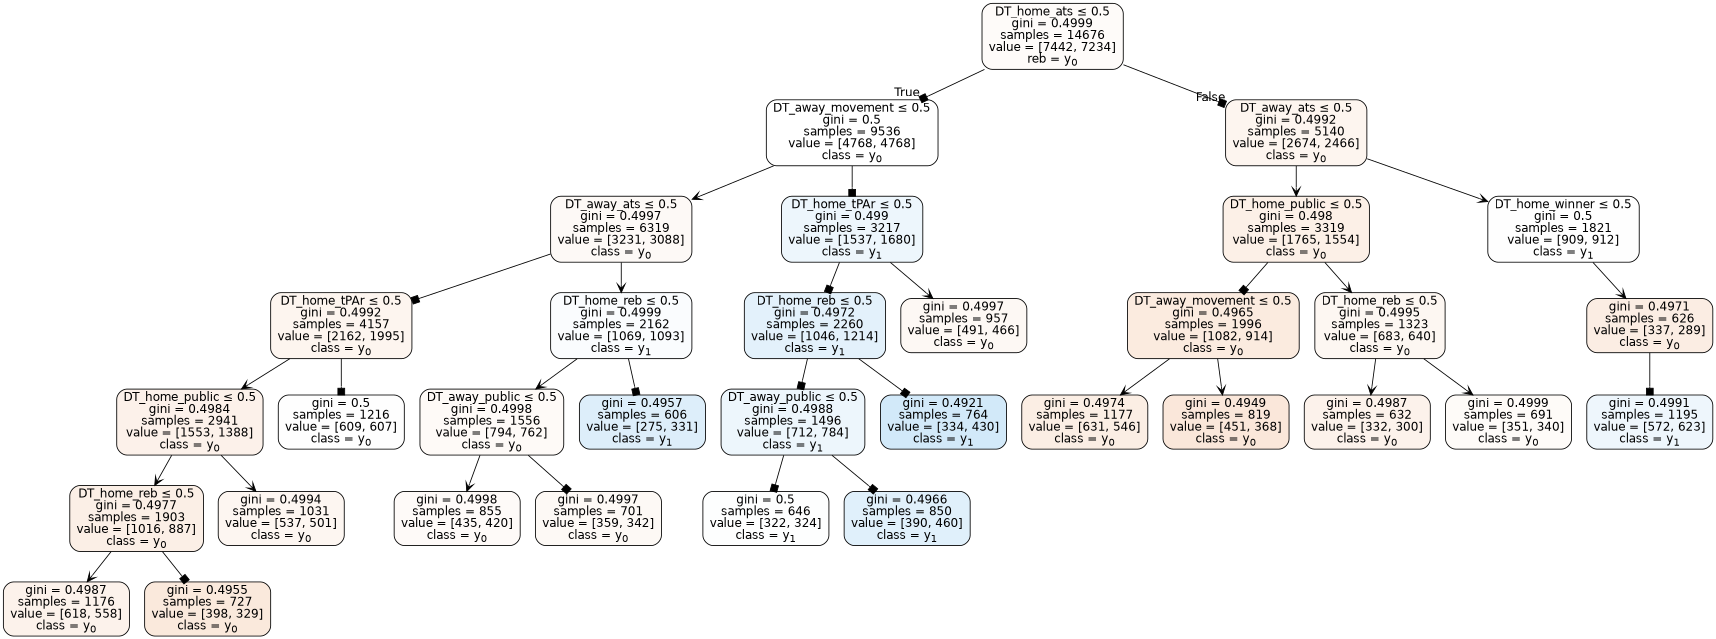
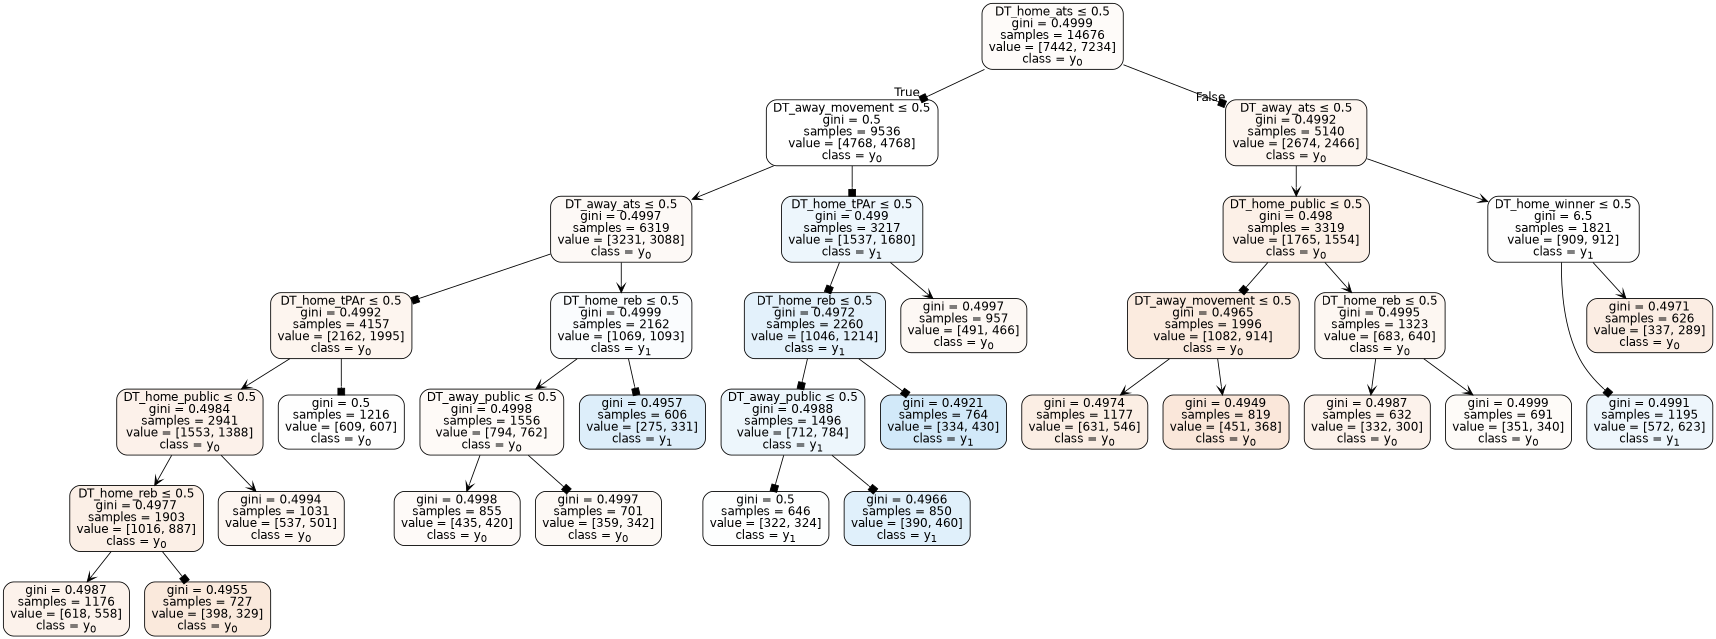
node "DT_home_ats ≤ 0.5": text "reb = y" -> "class = y"
node "DT_home_winner ≤ 0.5": text "gini = 0.5" -> "gini = 6.5"
edge "gini = 0.4971" -> "gini = 0.4991": now "DT_home_winner ≤ 0.5" -> "gini = 0.4991"
